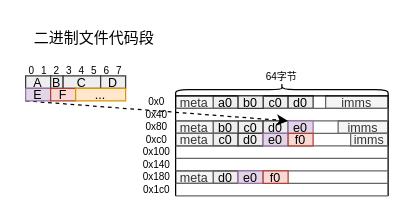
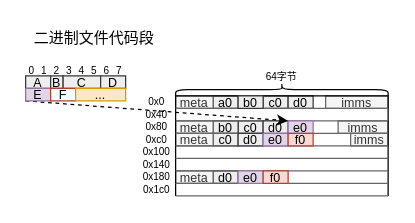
node "F": fillcolor #fad9d5 -> #ffffff
